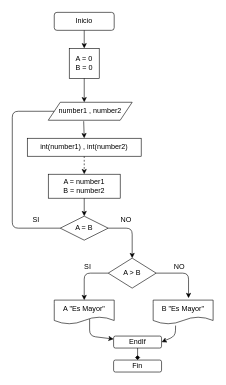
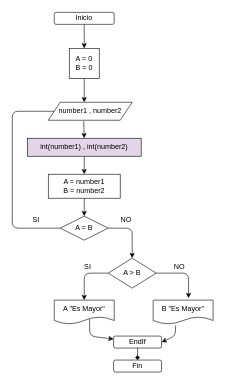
node "Inicio": size 60x18 -> 60x12
node "int(number1) , int(number2)": fillcolor #ffffff -> #e1d5e7
edge "int(number1) , int(number2)" -> "A = number1 B = number2": style dashed -> solid
